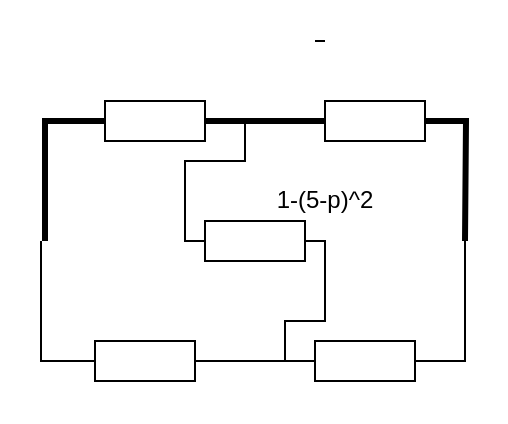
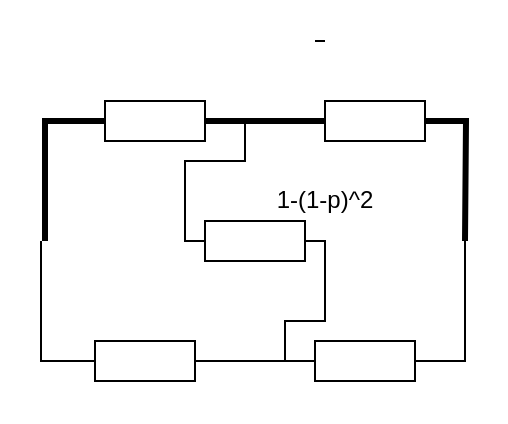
node "1-(5-p)^2": label "1-(5-p)^2" -> "1-(1-p)^2"
